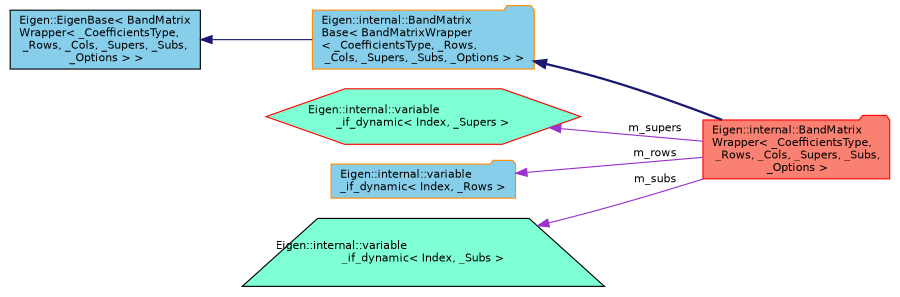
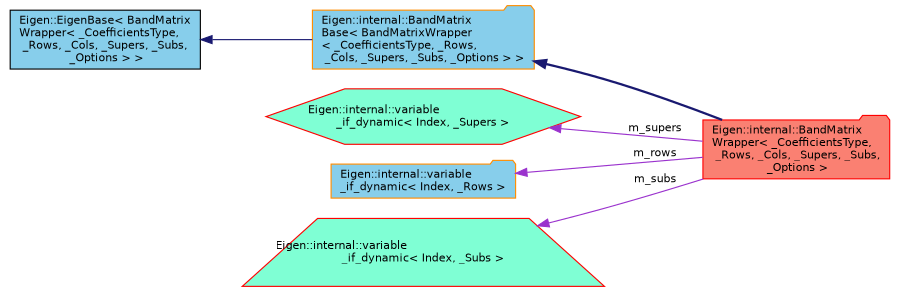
node "Eigen::internal::variable _if_dynamic< Index, _Subs >": color black -> red
